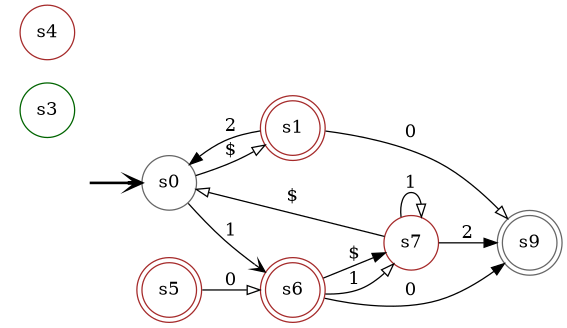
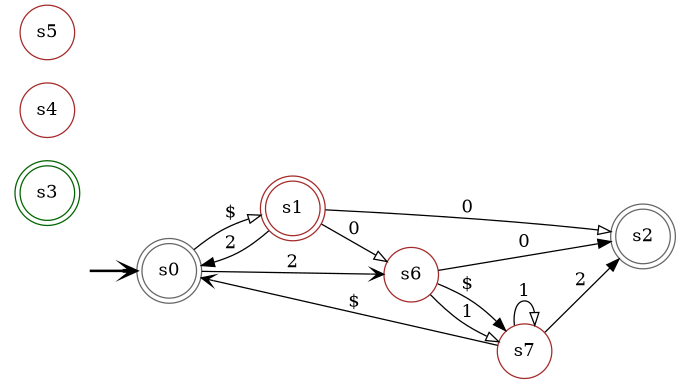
node "s3": shape circle -> doublecircle
node "s0": shape circle -> doublecircle
edge "s7" -> "s0": arrowhead onormal -> vee
edge "s0" -> "s6": label "1" -> "2"
node "s9": label "s9" -> "s2"
node "s5": shape doublecircle -> circle
edge "s5" -> "s6": now "s1" -> "s6"
node "s6": shape doublecircle -> circle
